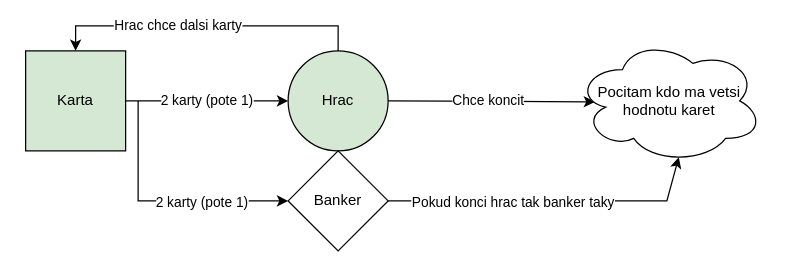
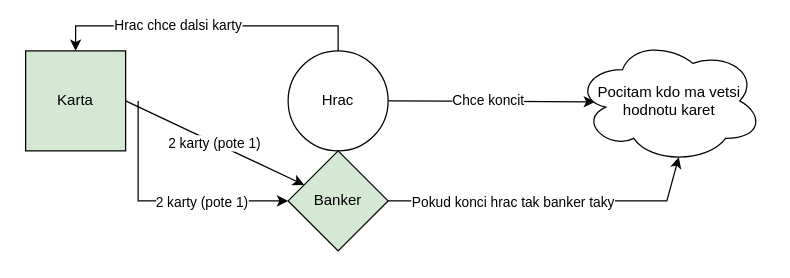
edge "Karta" -> "Hrac": now "Karta" -> "Banker"
node "Hrac": fillcolor #d5e8d4 -> #ffffff
node "Banker": fillcolor #ffffff -> #d5e8d4
